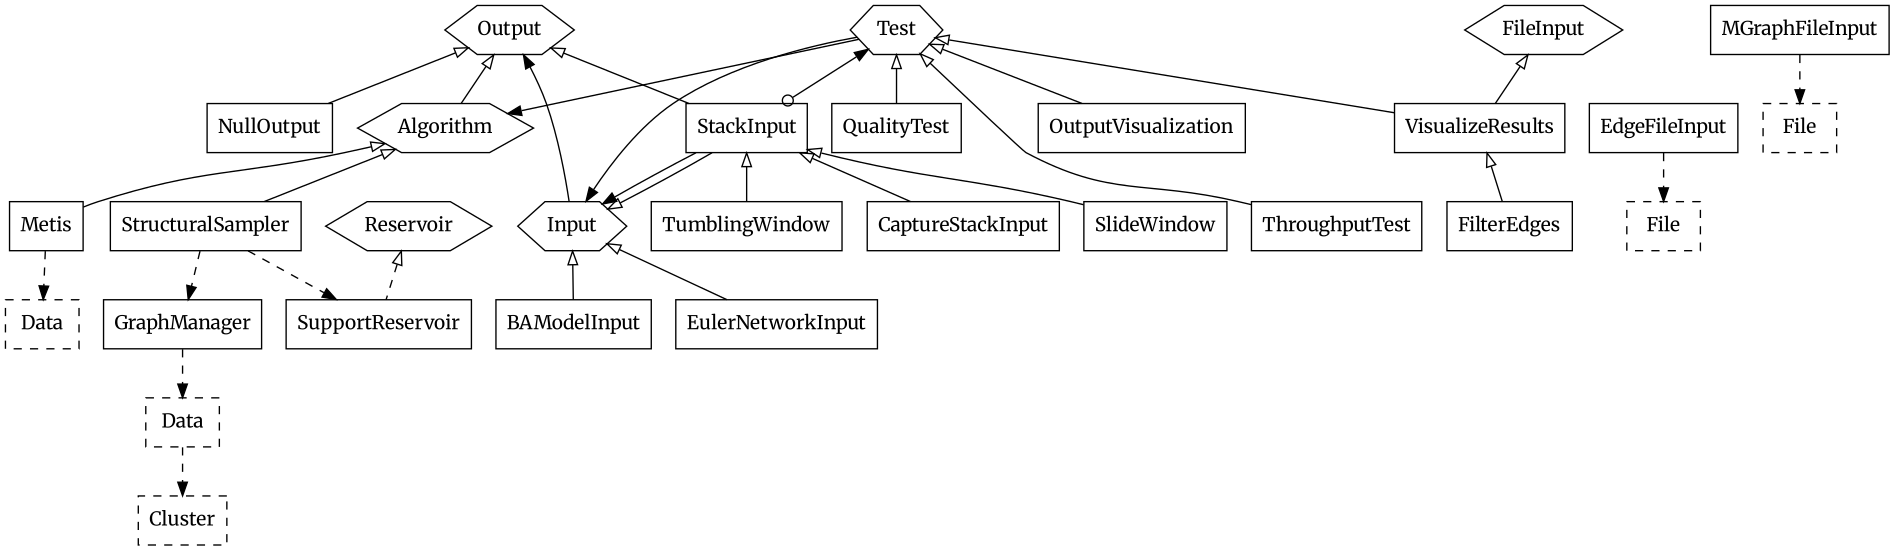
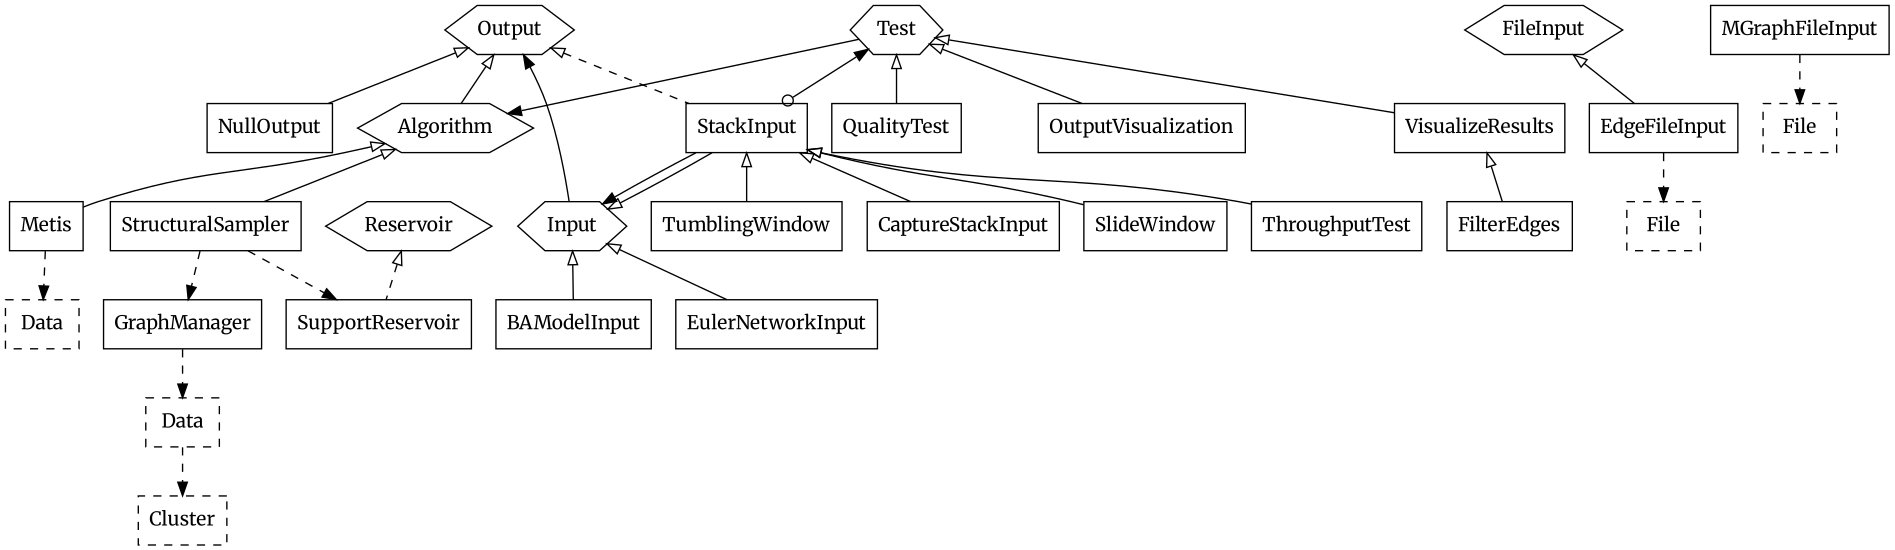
edge "StackInput" -> "Output": style solid -> dashed
edge "Test" -> "Input": removed
edge "VisualizeResults" -> "FileInput": now "EdgeFileInput" -> "FileInput"
edge "ThroughputTest" -> "Test": now "ThroughputTest" -> "StackInput"
